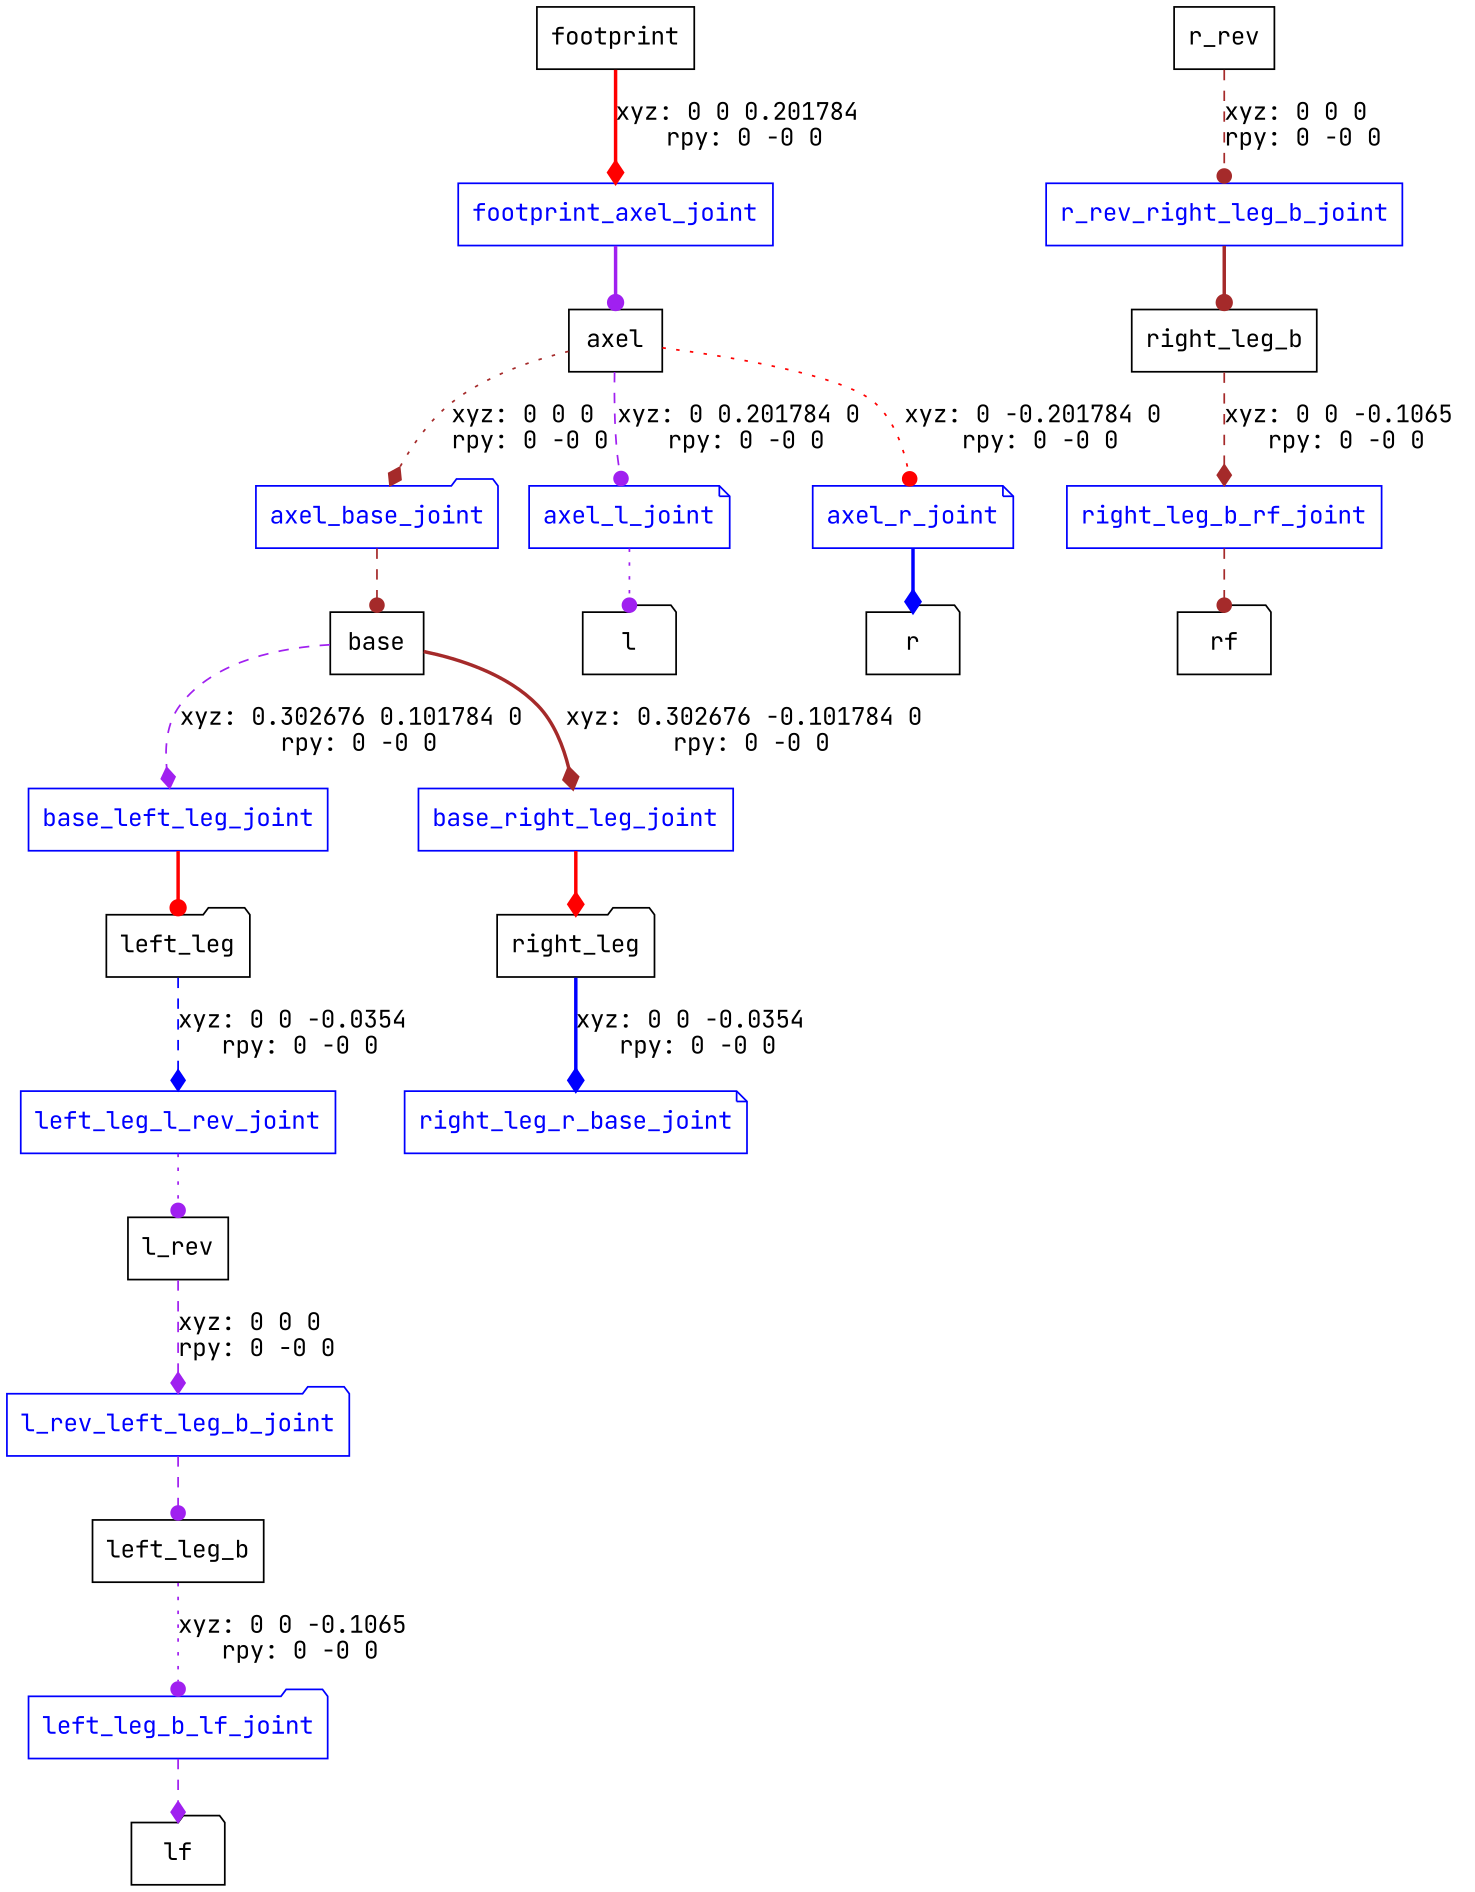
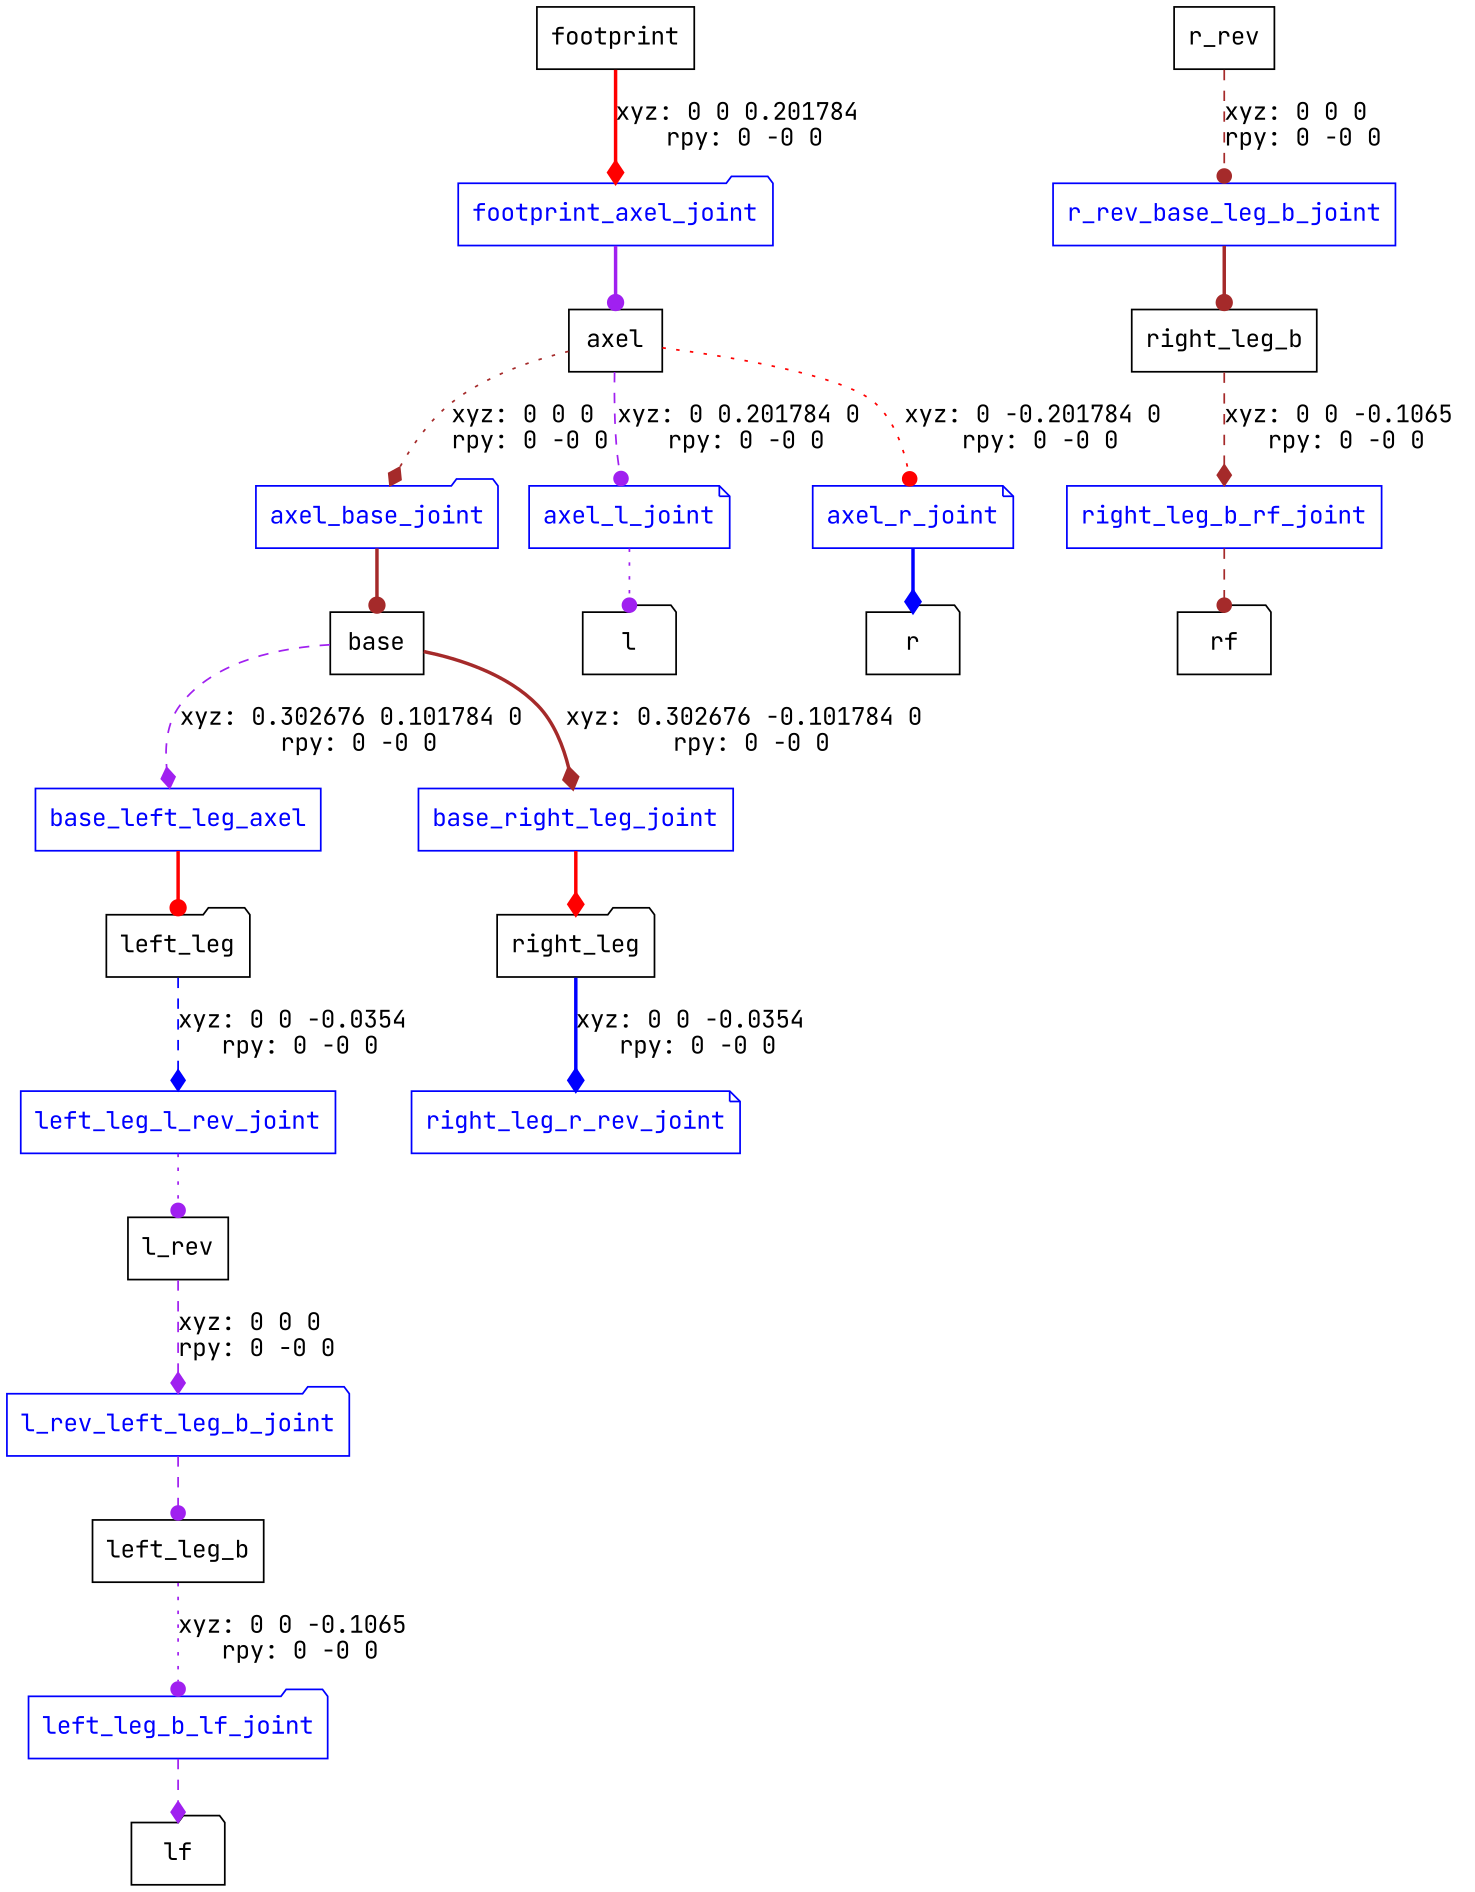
node "footprint_axel_joint": shape box -> folder
node "r_rev_right_leg_b_joint": label "r_rev_right_leg_b_joint" -> "r_rev_base_leg_b_joint"
edge "axel_base_joint" -> "base": style dashed -> bold
node "base_left_leg_joint": label "base_left_leg_joint" -> "base_left_leg_axel"
node "right_leg_r_base_joint": label "right_leg_r_base_joint" -> "right_leg_r_rev_joint"
